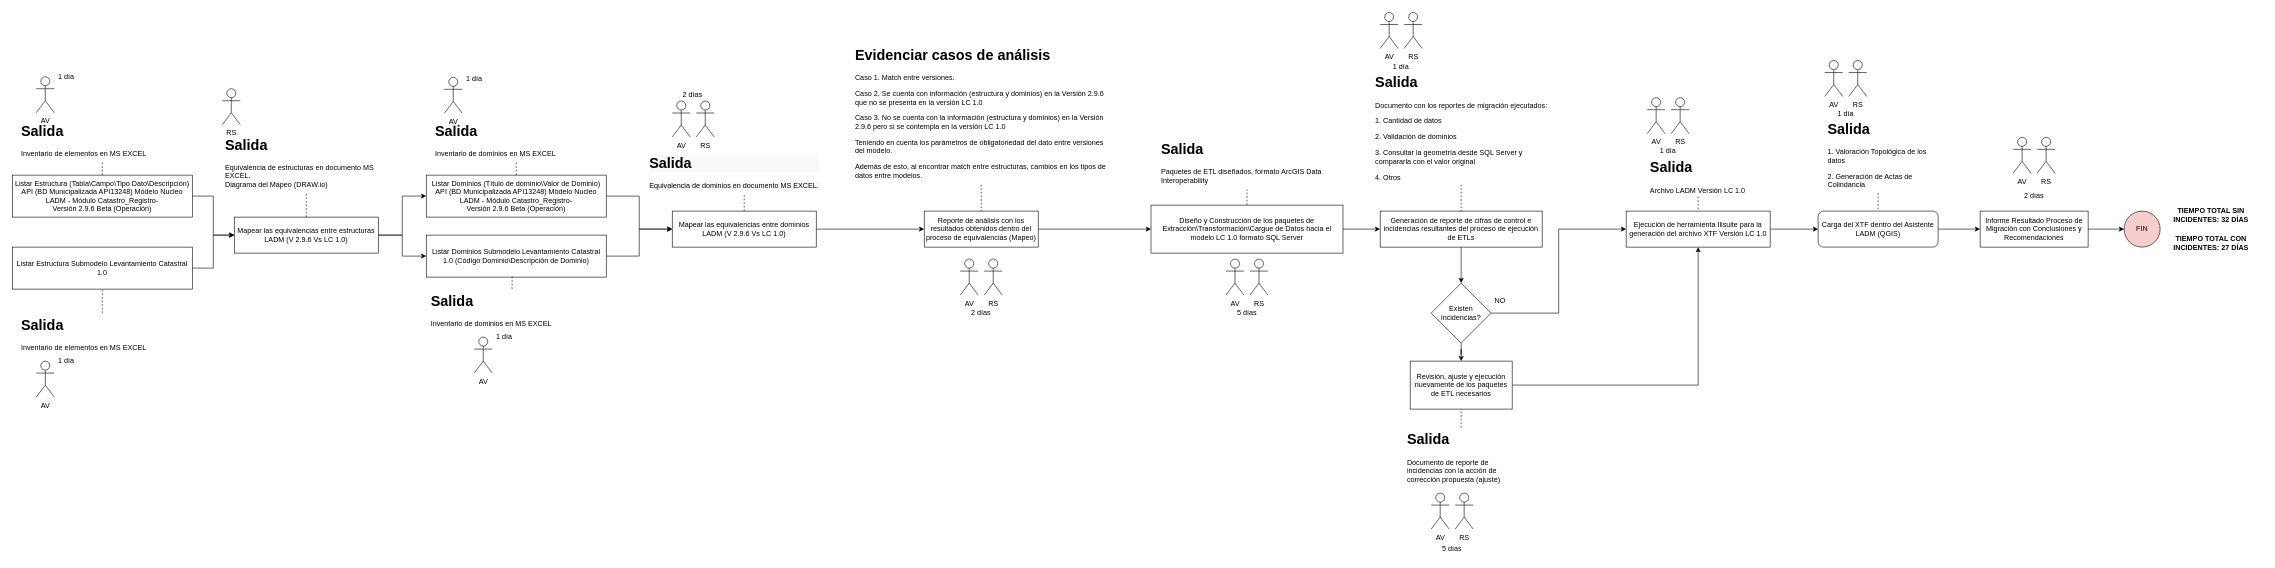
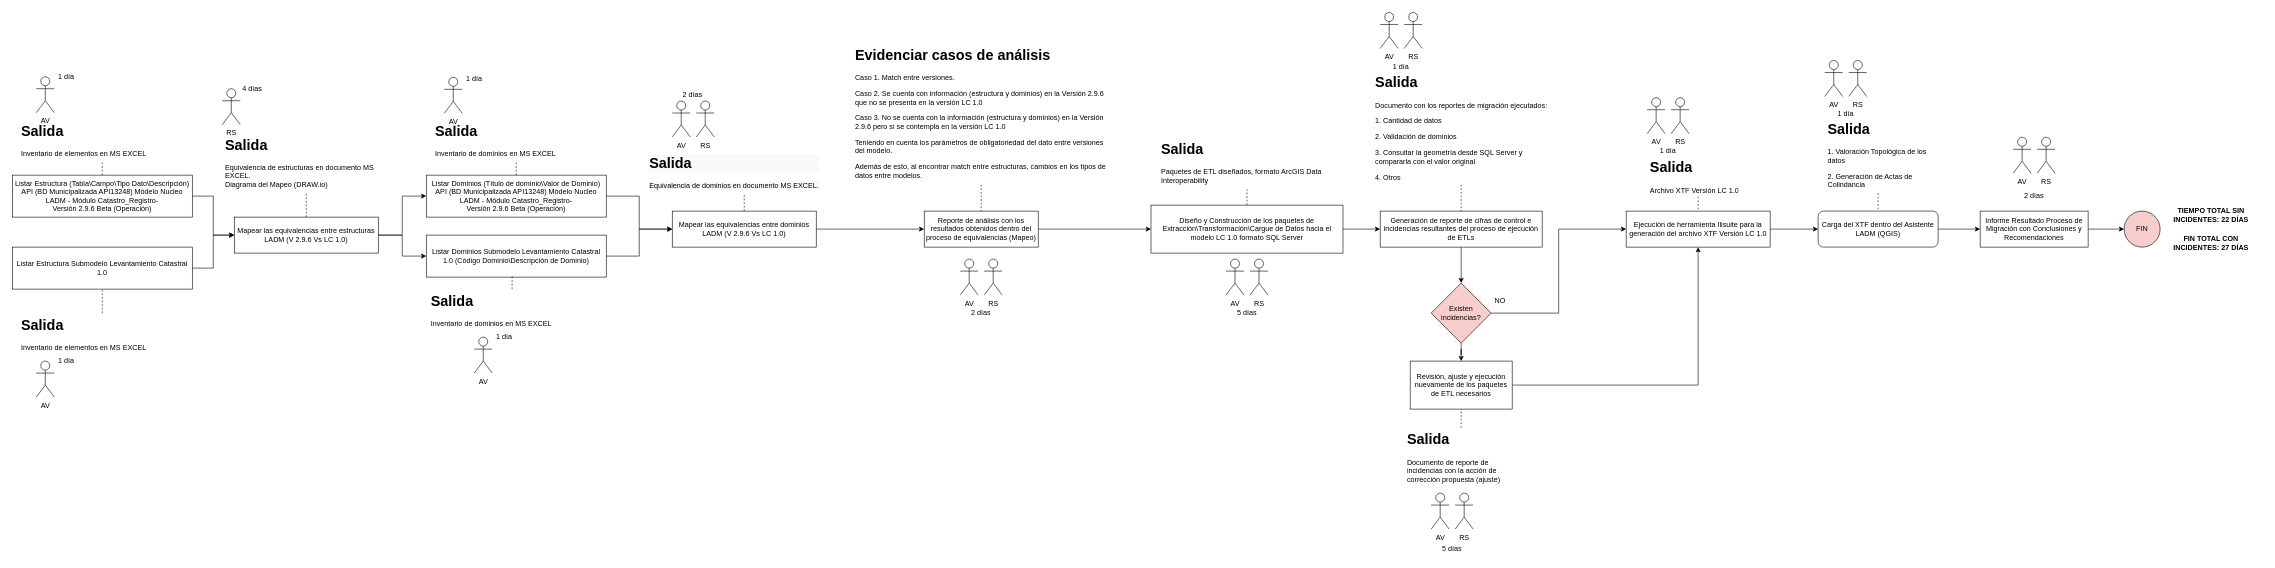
node "4 días": added
node "SalidaArchivo LADM Versión LC 1.0": label "SalidaArchivo LADM Versión LC 1.0" -> "SalidaArchivo XTF Versión LC 1.0"
node "TIEMPO TOTAL SIN INCIDENTES: 32 DÍAS": label "TIEMPO TOTAL SIN INCIDENTES: 32 DÍAS" -> "TIEMPO TOTAL SIN INCIDENTES: 22 DÍAS"
node "TIEMPO TOTAL CON INCIDENTES: 27 DÍAS": label "TIEMPO TOTAL CON INCIDENTES: 27 DÍAS" -> "FIN TOTAL CON INCIDENTES: 27 DÍAS"
node "Existen incidencias?": fillcolor #ffffff -> #f8cecc
